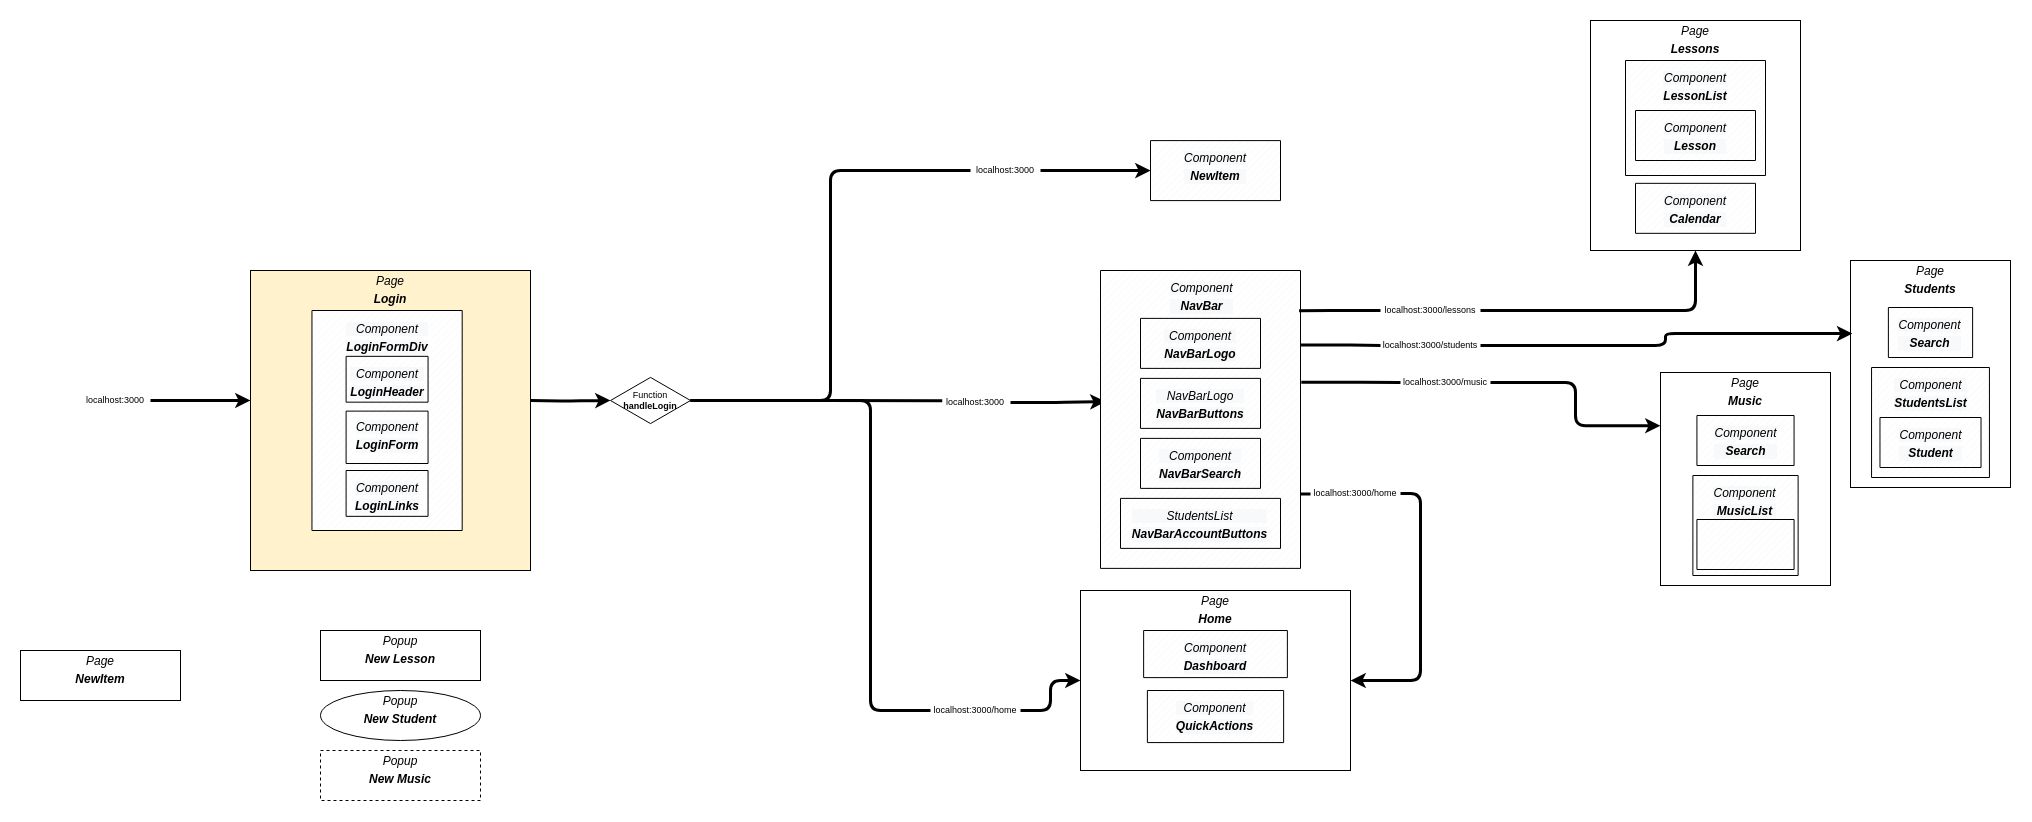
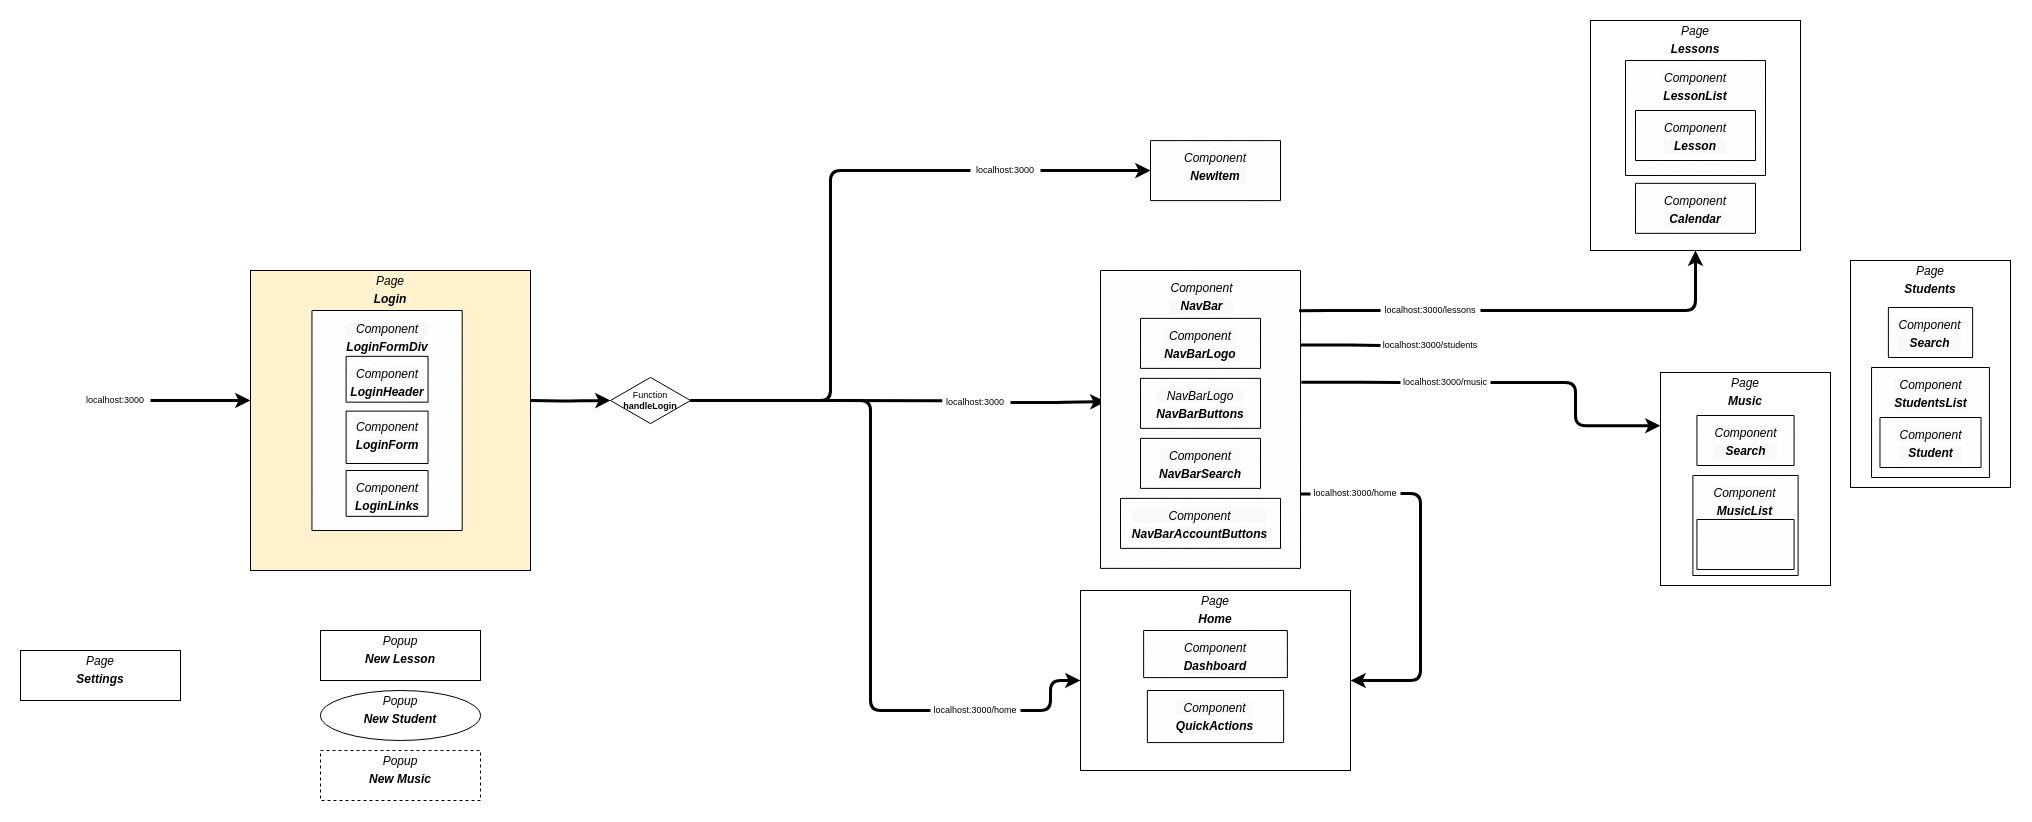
edge "localhost:3000/students" -> "Page Students": removed
node "StudentsList NavBarAccountButtons": label "StudentsList NavBarAccountButtons" -> "Component NavBarAccountButtons"
node "Page NewItem": label "Page NewItem" -> "Page Settings"
